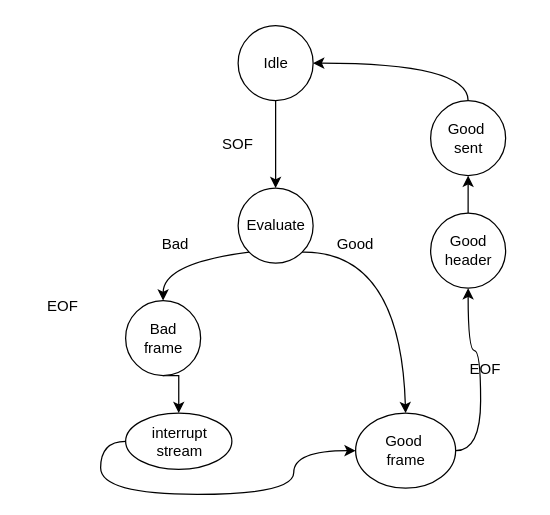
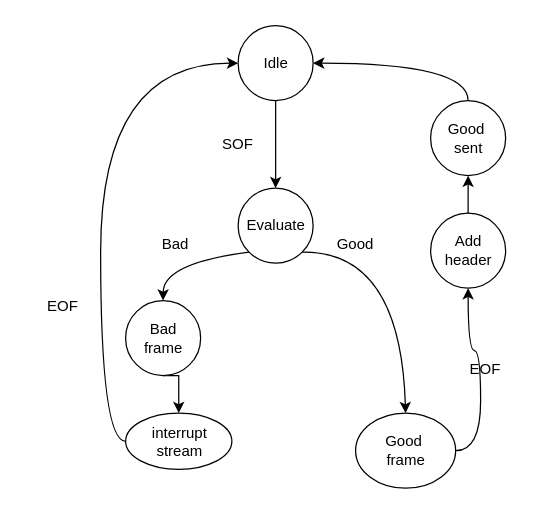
node "Good header": label "Good header" -> "Add header"
edge "interrupt stream" -> "Good frame": now "interrupt stream" -> "Idle"
